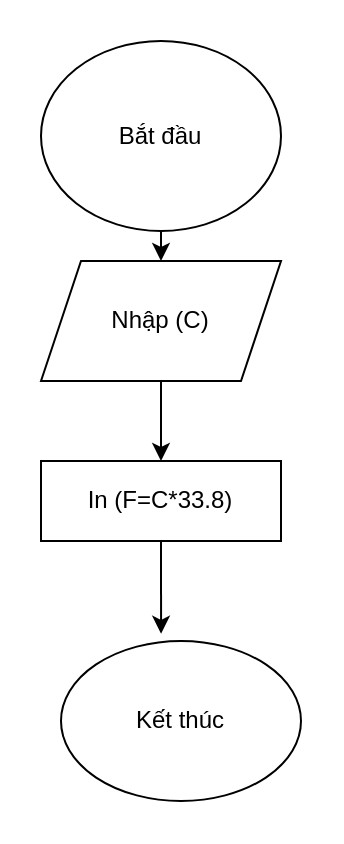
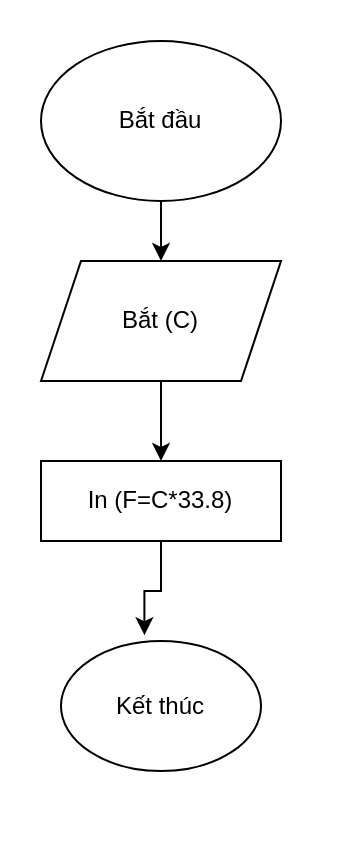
node "Bắt đầu": size 240x190 -> 240x160
node "Nhập (C)": label "Nhập (C)" -> "Bắt (C)"
node "Kết thúc": size 240x160 -> 200x130
